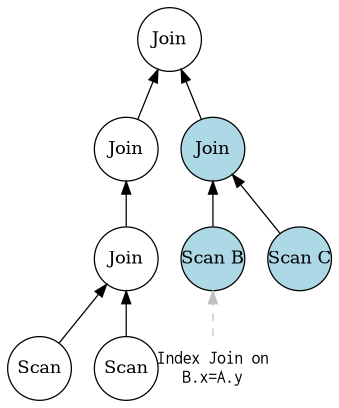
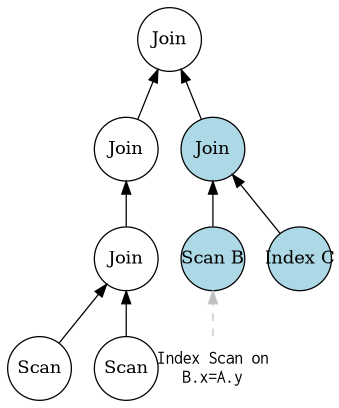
node "Scan C": label "Scan C" -> "Index C"
node "Index Join on B.x=A.y": label "Index Join on B.x=A.y" -> "Index Scan on B.x=A.y"
